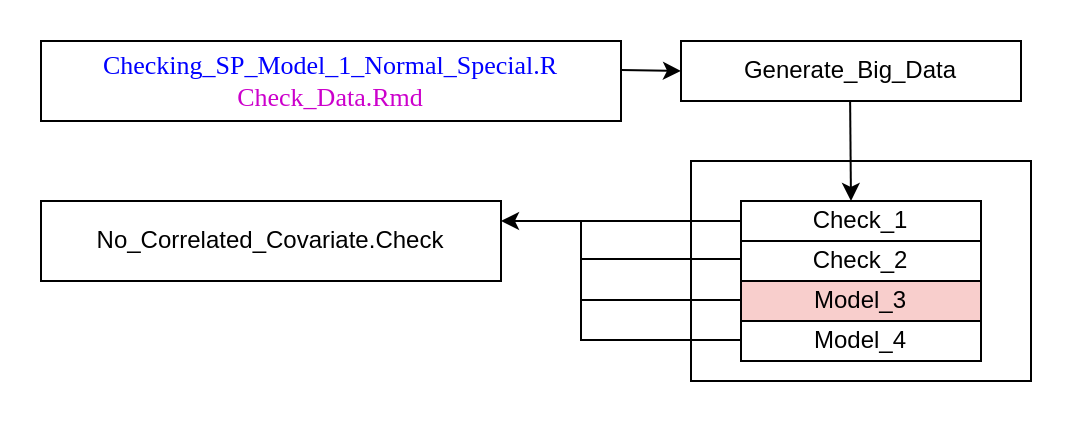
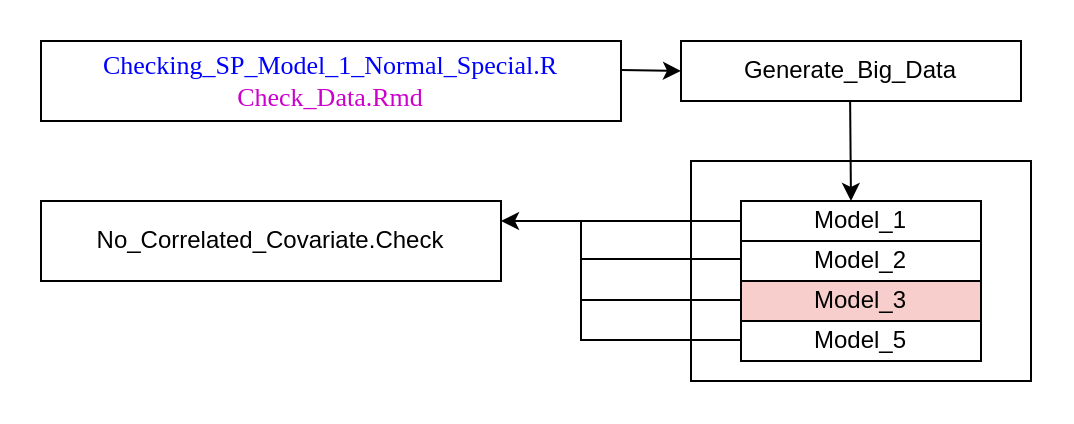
node "Check_1": label "Check_1" -> "Model_1"
node "Check_2": label "Check_2" -> "Model_2"
node "Model_4": label "Model_4" -> "Model_5"
